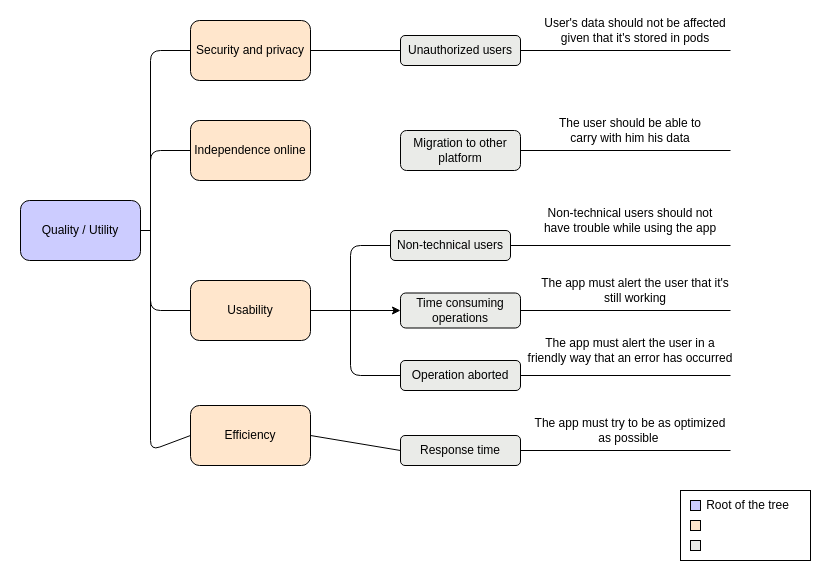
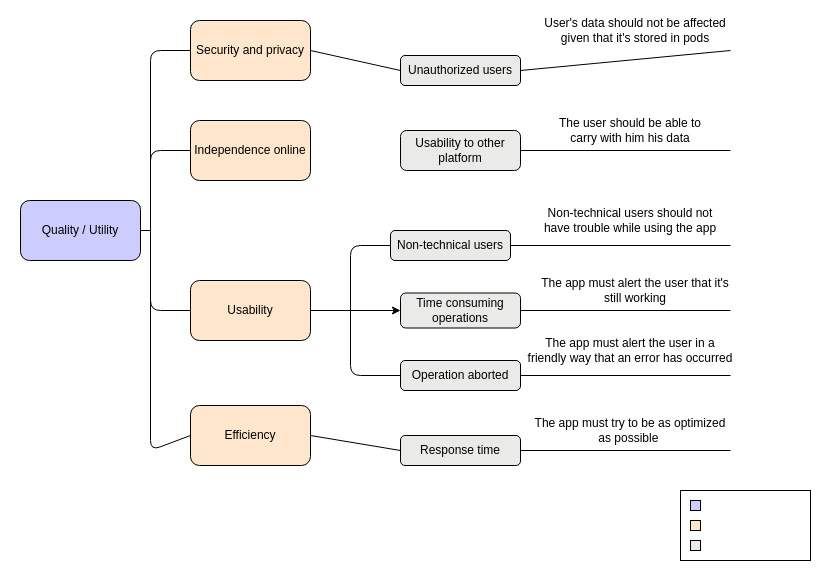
node "Unauthorized users": moved (461, 51) -> (461, 71)
node "Migration to other platform": label "Migration to other platform" -> "Usability to other platform"
node "Root of the tree": removed
